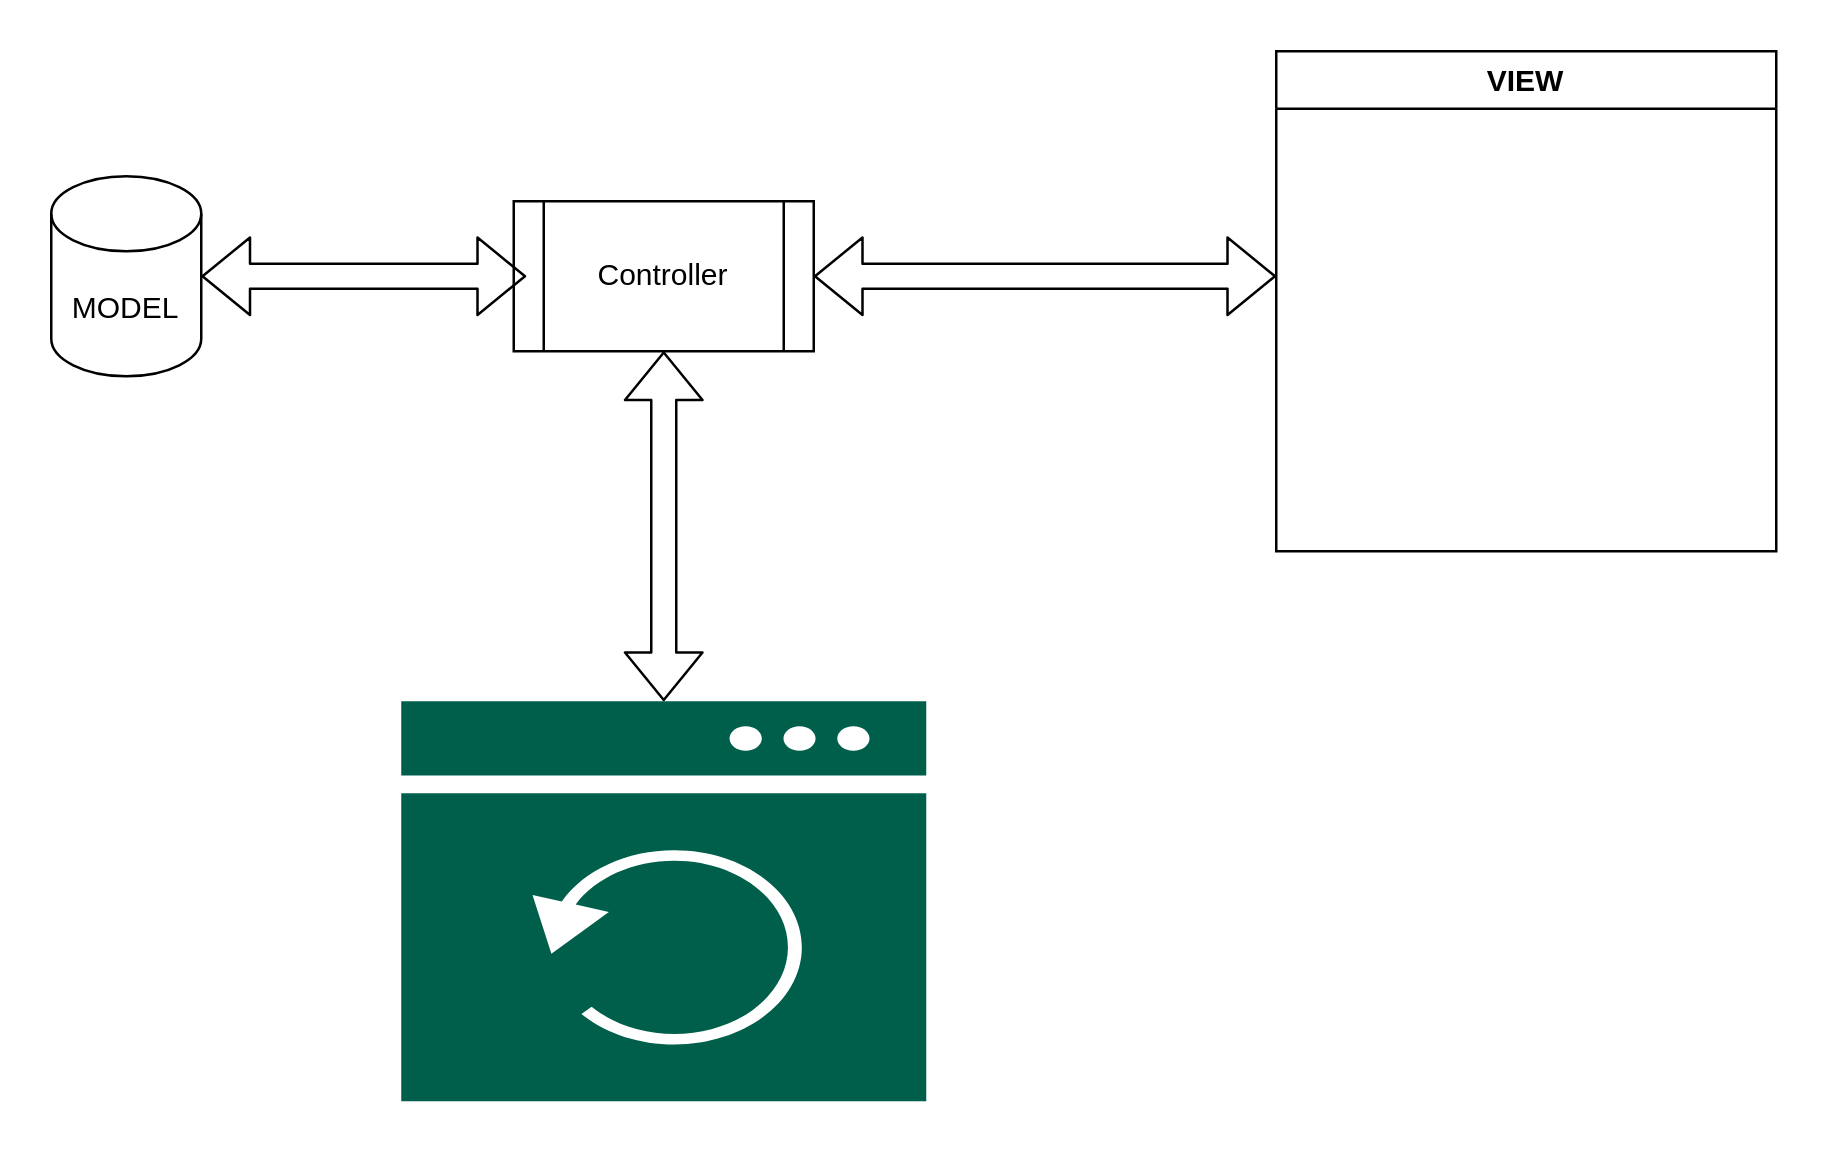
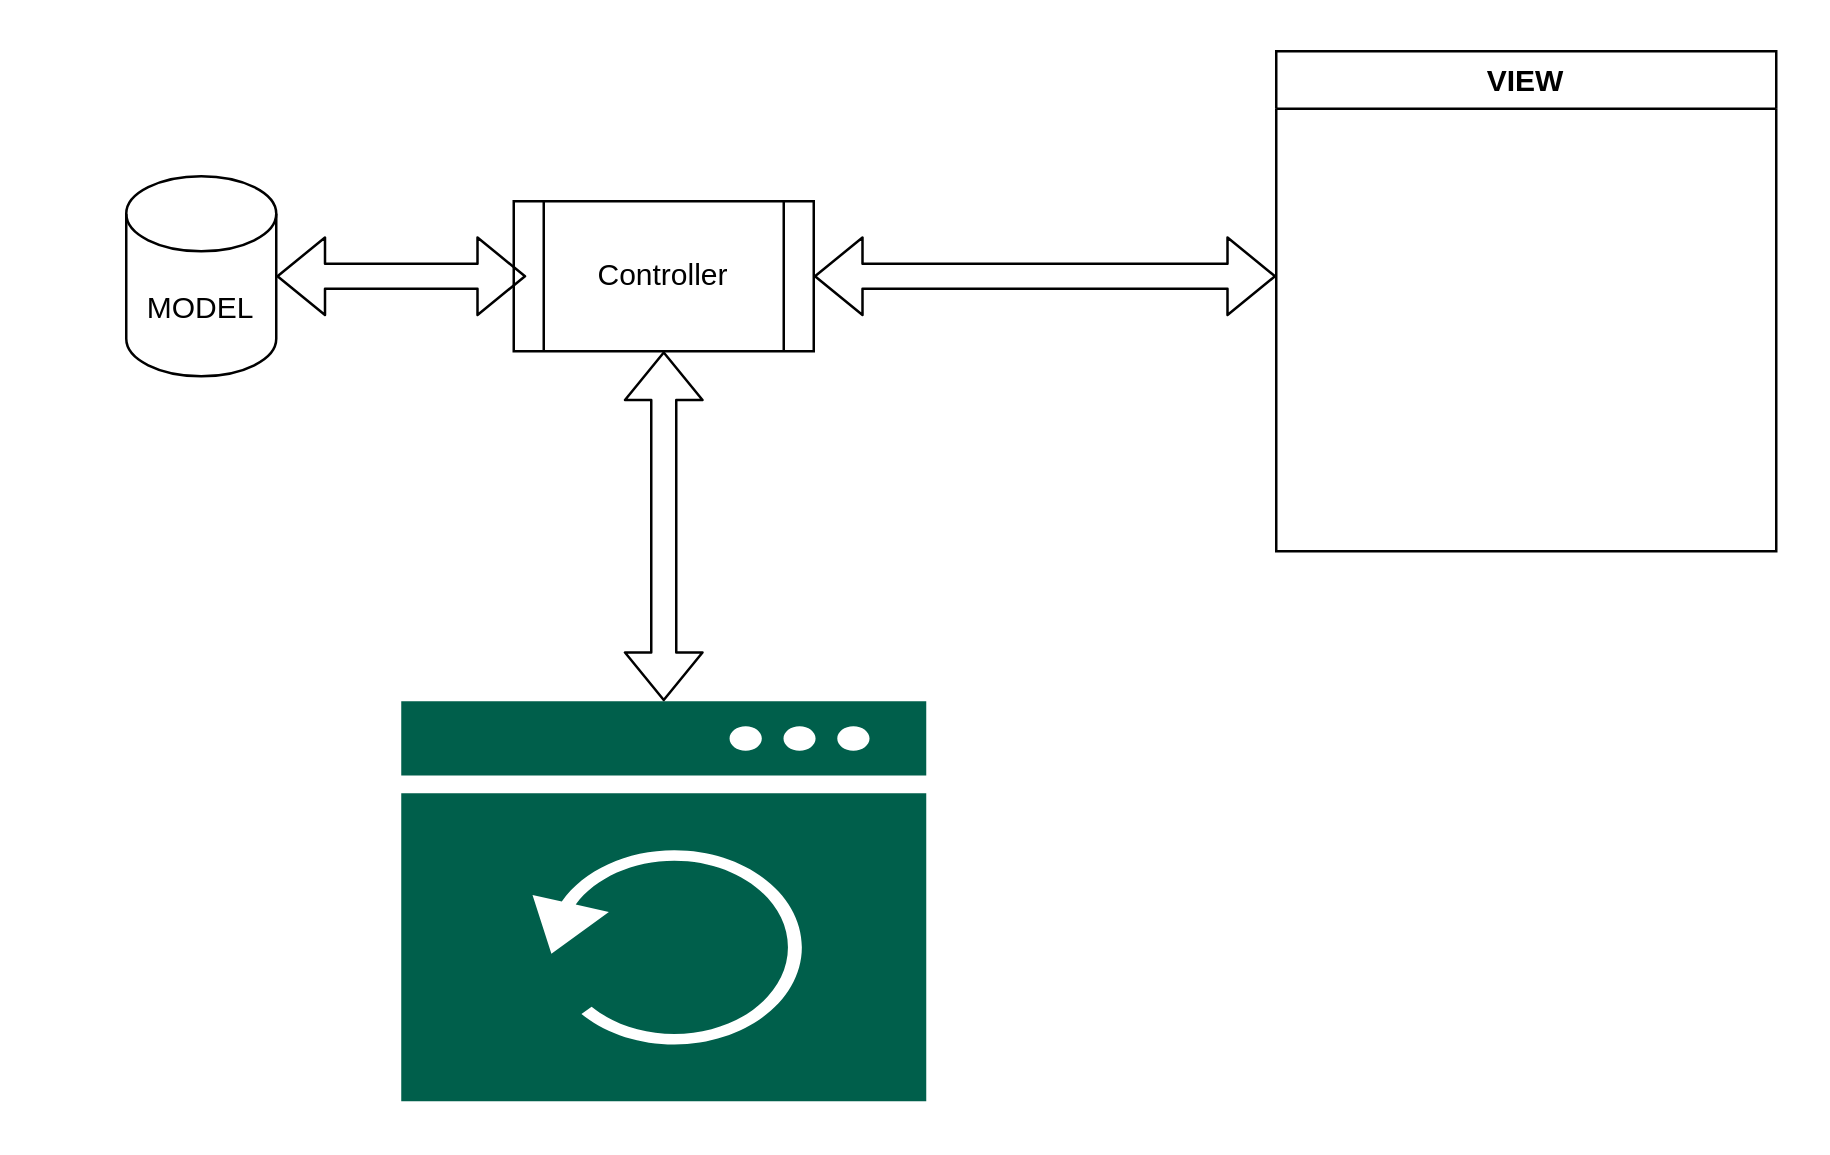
node "MODEL": moved (126, 276) -> (201, 276)
